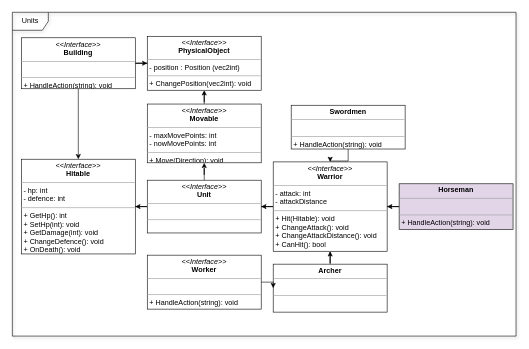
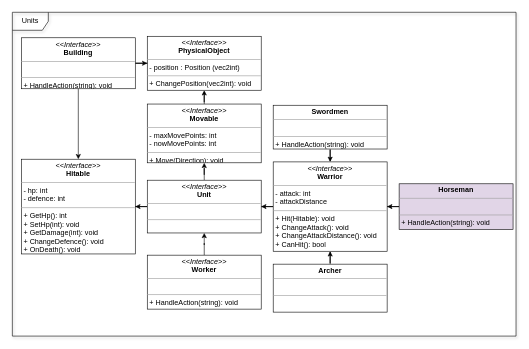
node "Swordmen + HandleAction(string): void": moved (348, 127) -> (330, 127)
edge "<<Interface>> Worker + HandleAction(string): void" -> "Archer": now "<<Interface>> Worker + HandleAction(string): void" -> "<<Interface>> Unit"
